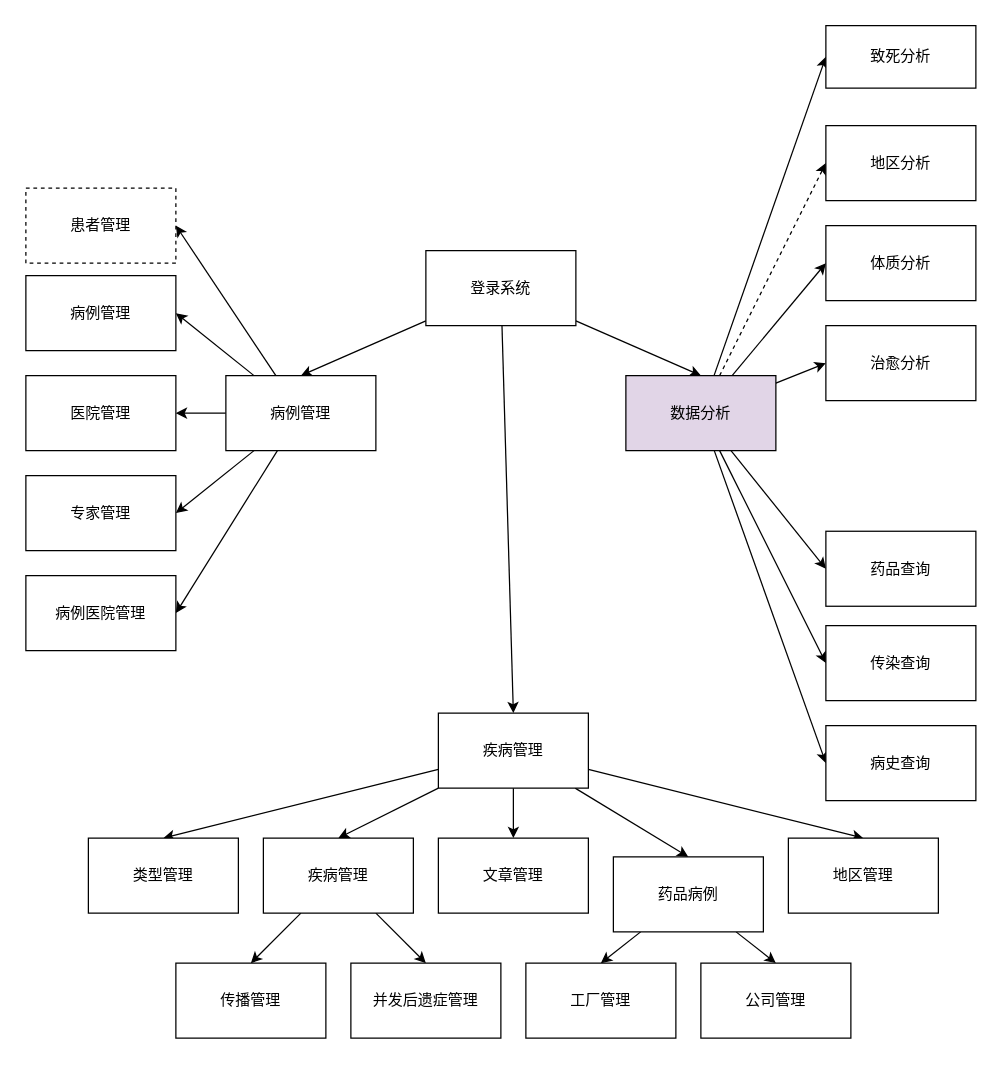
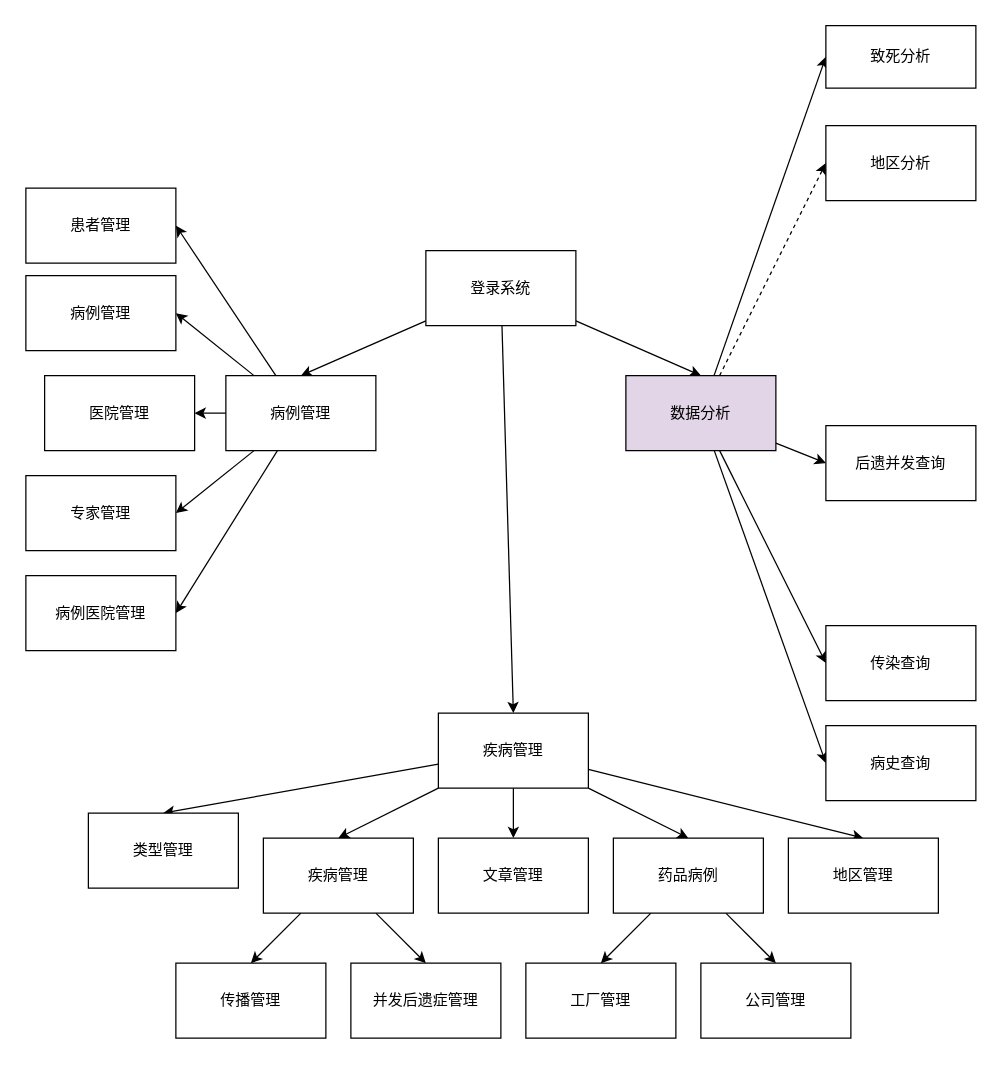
node "患者管理": style dashed -> solid
node "体质分析": removed
edge "数据分析" -> "体质分析": removed
node "治愈分析": removed
edge "数据分析" -> "治愈分析": removed
node "医院管理": moved (101, 413) -> (119, 413)
edge "数据分析" -> "后遗并发查询": added
node "后遗并发查询": added
edge "数据分析" -> "药品查询": removed
node "药品查询": removed
node "类型管理": moved (163, 876) -> (163, 851)
node "药品病例": moved (688, 894) -> (688, 876)
